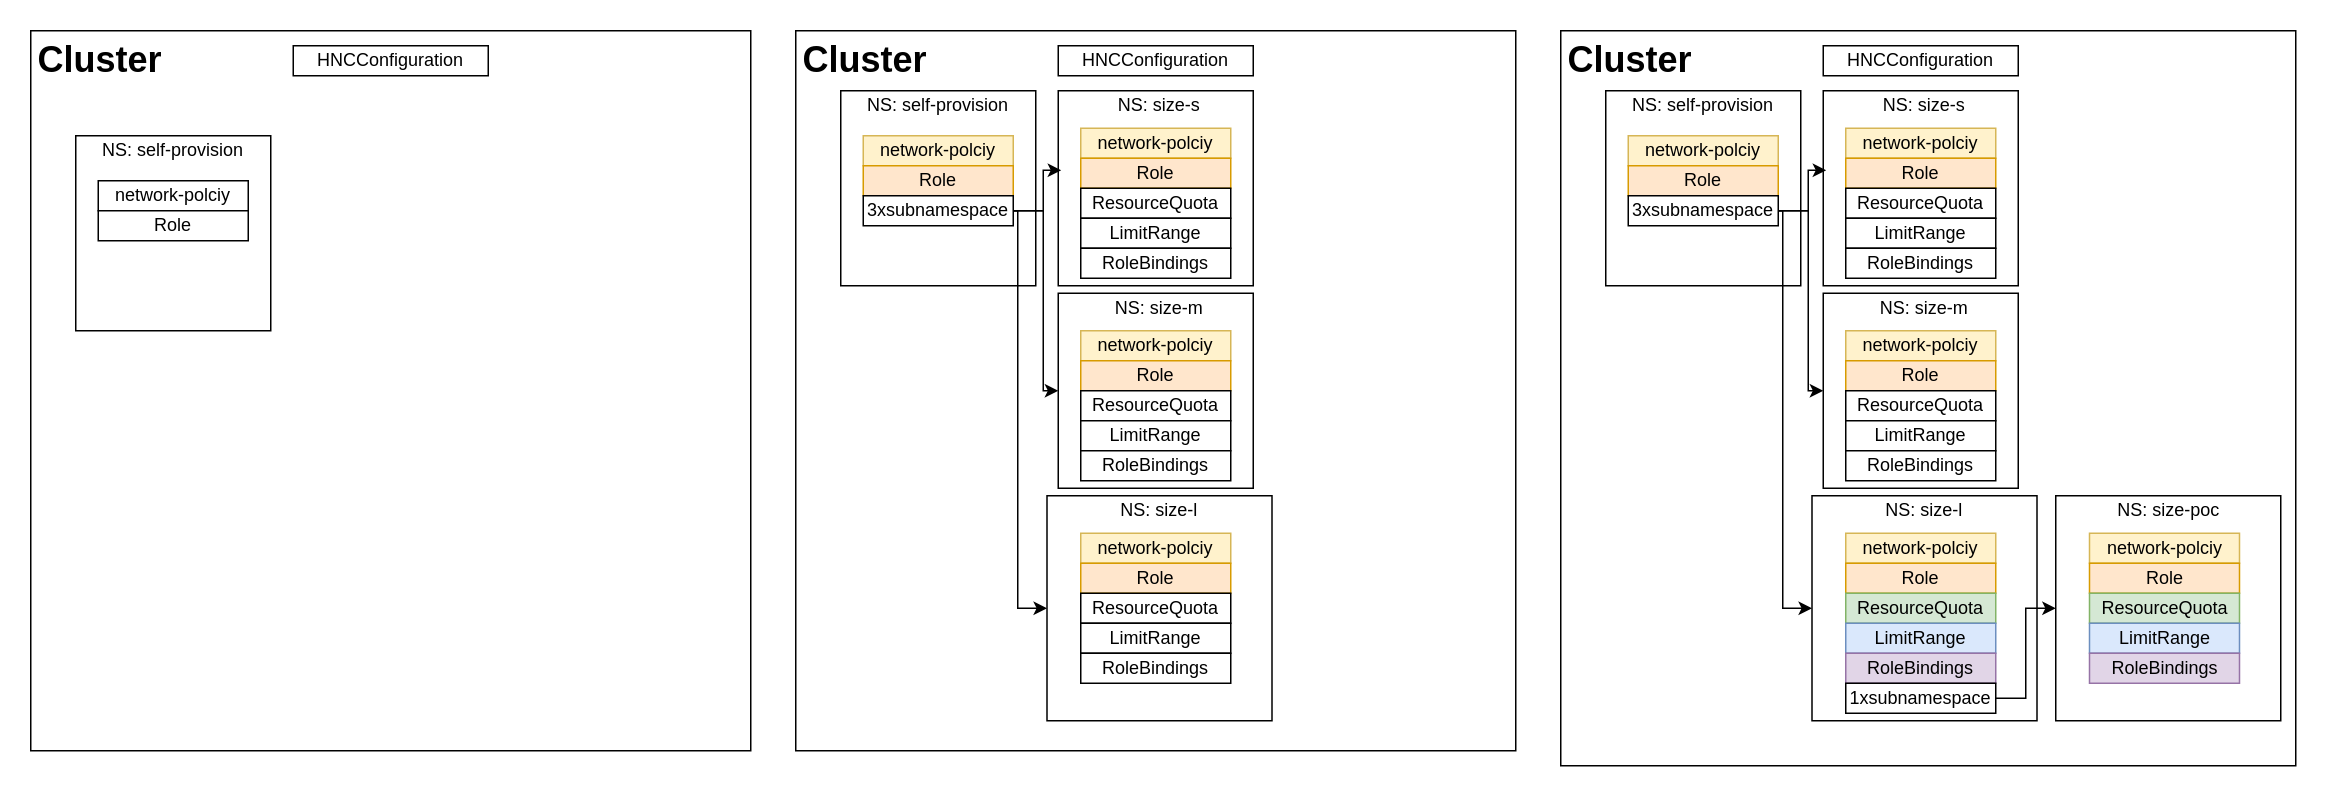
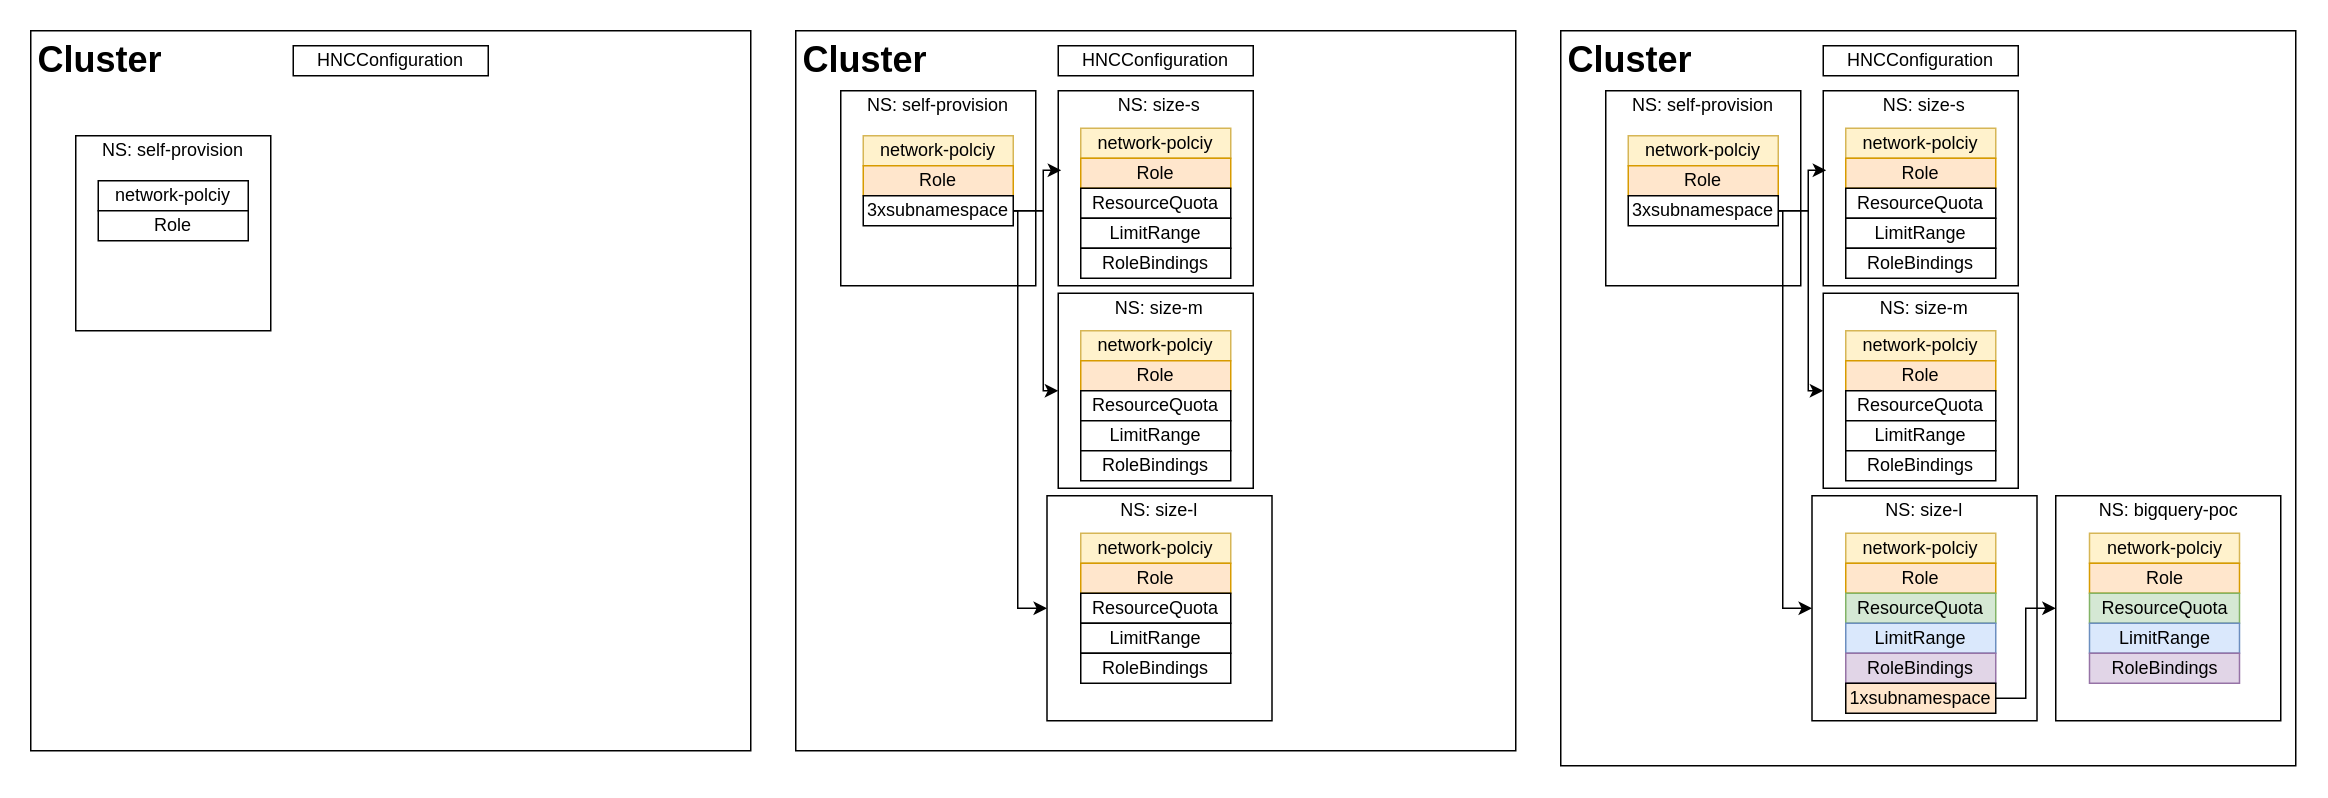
node "NS: size-poc": label "NS: size-poc" -> "NS: bigquery-poc"
node "1xsubnamespace": fillcolor #ffffff -> #ffe6cc
